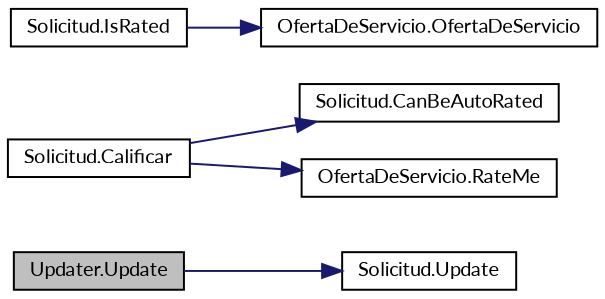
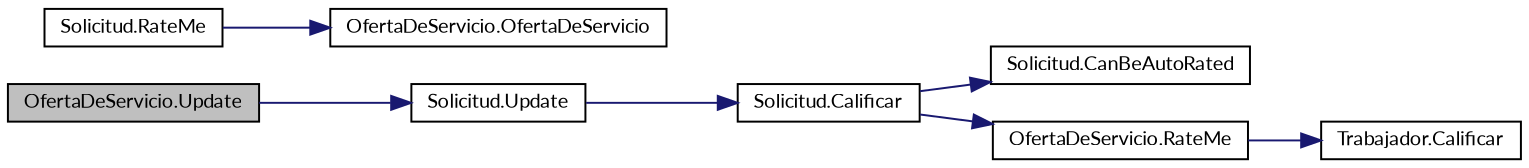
node "Solicitud.IsRated": label "Solicitud.IsRated" -> "Solicitud.RateMe"
edge "Solicitud.Update" -> "Solicitud.Calificar": added
node "Trabajador.Calificar": added
node "Updater.Update": label "Updater.Update" -> "OfertaDeServicio.Update"
